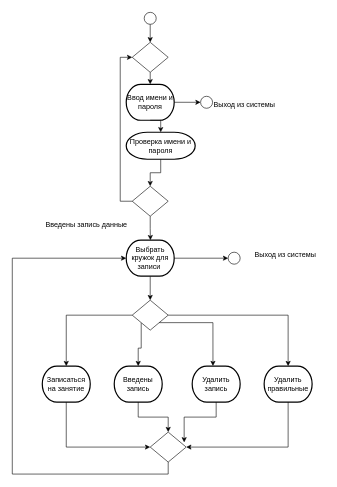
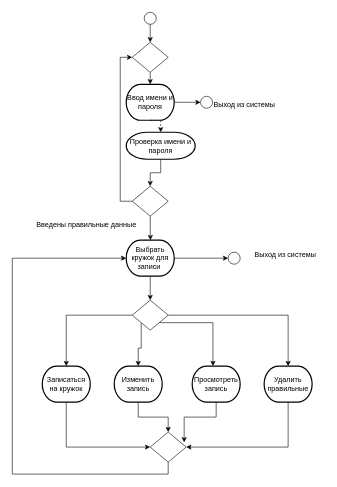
edge "Ввод имени и пароля" -> "Проверка имени и пароля": style solid -> dashed
node "Введены запись данные": label "Введены запись данные" -> "Введены правильные данные"
node "Записаться на занятие": label "Записаться на занятие" -> "Записаться на кружок"
node "Введены запись": label "Введены запись" -> "Изменить запись"
node "Удалить запись": label "Удалить запись" -> "Просмотреть запись"
